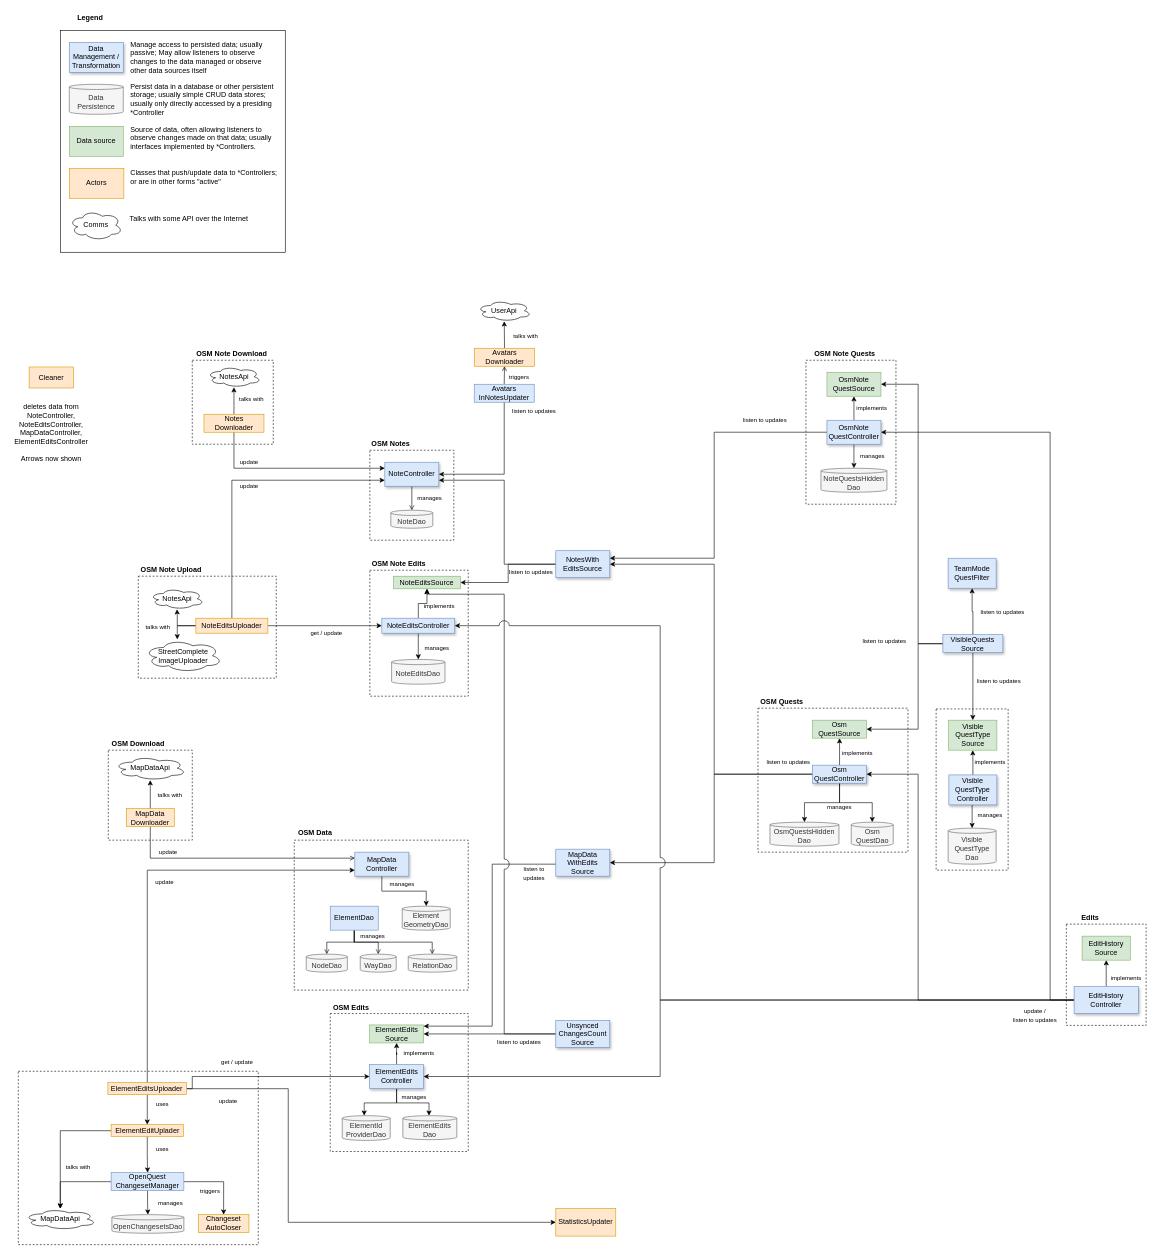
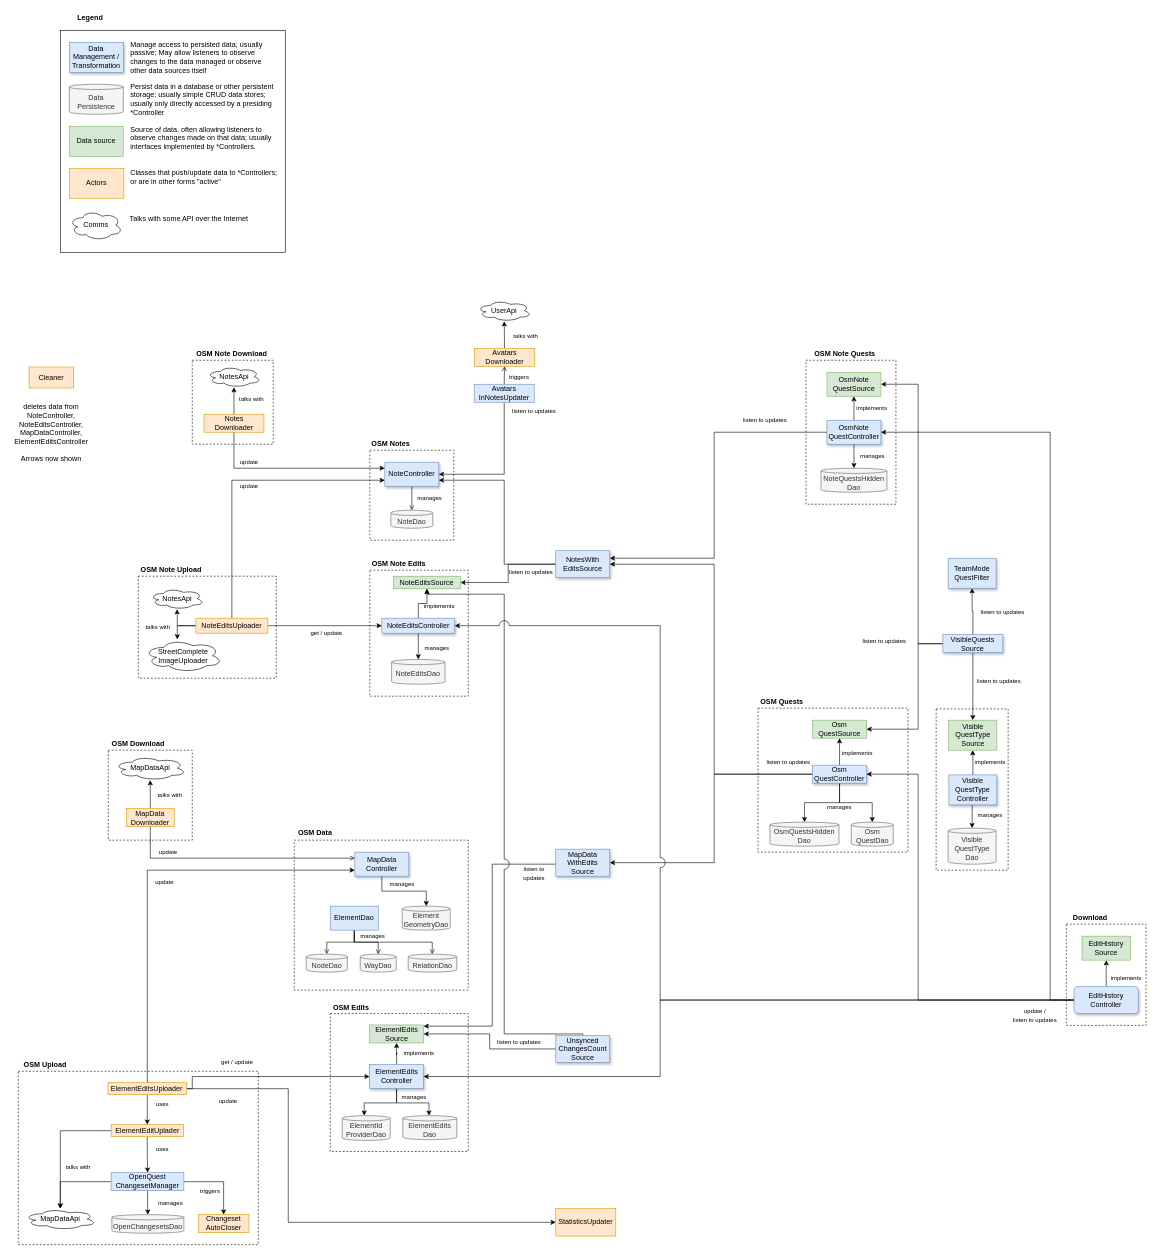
node "Edits": label "Edits" -> "Download"
node "EditHistory Controller": shape rectangle -> rounded rectangle
node "Unsynced ChangesCount Source": moved (583, 1034) -> (583, 1049)
node "OSM Upload": added
